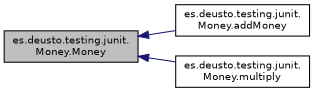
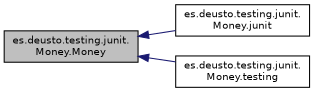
node "es.deusto.testing.junit. Money.addMoney": label "es.deusto.testing.junit. Money.addMoney" -> "es.deusto.testing.junit. Money.junit"
node "es.deusto.testing.junit. Money.multiply": label "es.deusto.testing.junit. Money.multiply" -> "es.deusto.testing.junit. Money.testing"
